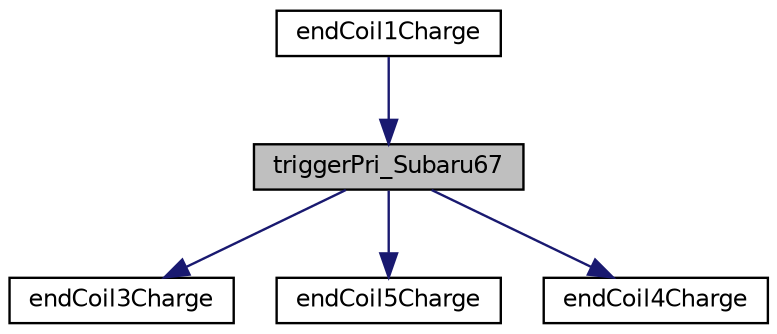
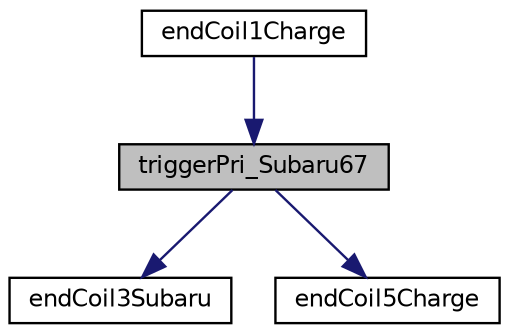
node "endCoil3Charge": label "endCoil3Charge" -> "endCoil3Subaru"
node "endCoil4Charge": removed
